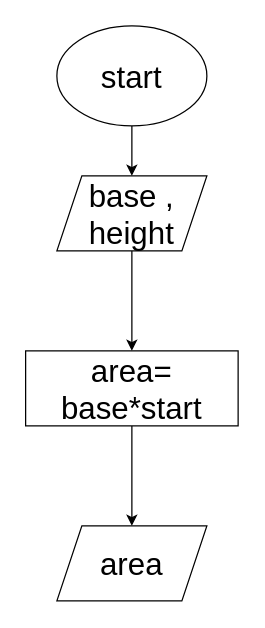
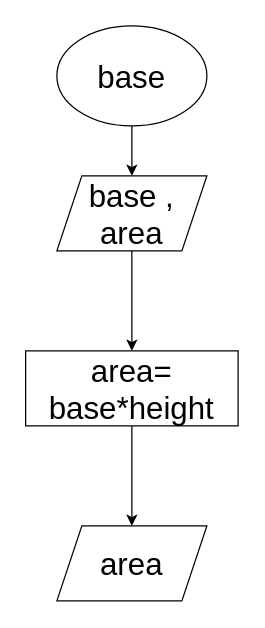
node "start": label "start" -> "base"
node "base , height": label "base , height" -> "base , area"
node "area= base*start": label "area= base*start" -> "area= base*height"
